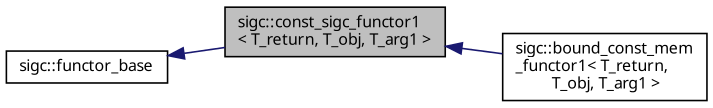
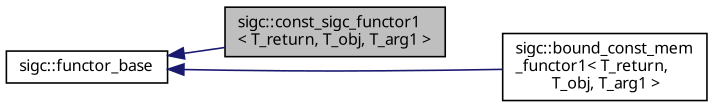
edge "sigc::bound_const_mem _functor1< T_return, T_obj, T_arg1 >" -> "sigc::const_sigc_functor1 < T_return, T_obj, T_arg1 >": now "sigc::bound_const_mem _functor1< T_return, T_obj, T_arg1 >" -> "sigc::functor_base"
